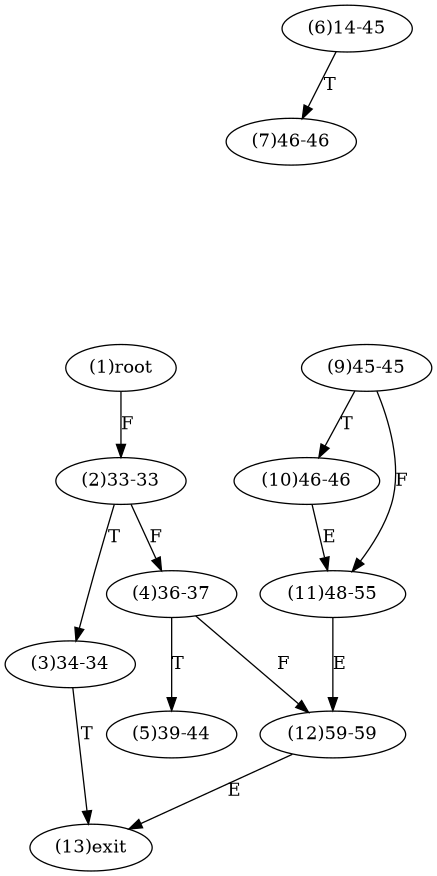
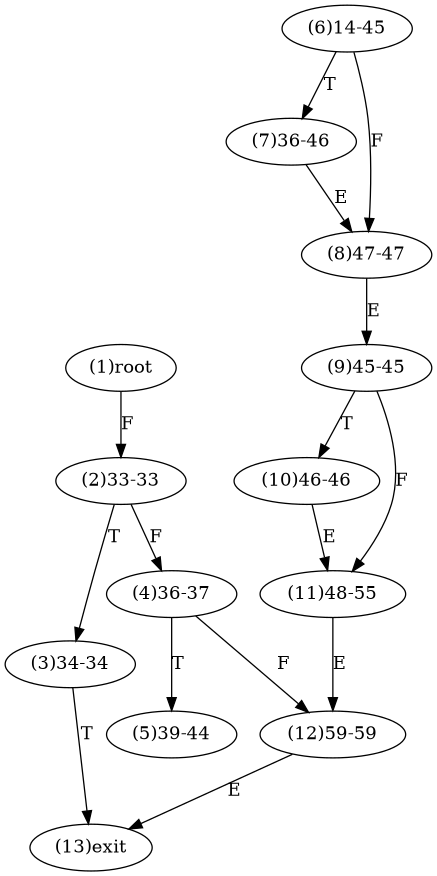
node "(7)46-46": label "(7)46-46" -> "(7)36-46"
node "(8)47-47": added
